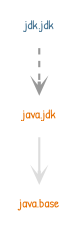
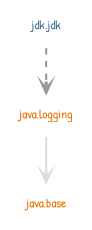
node "java.jdk": label "java.jdk" -> "java.logging"
